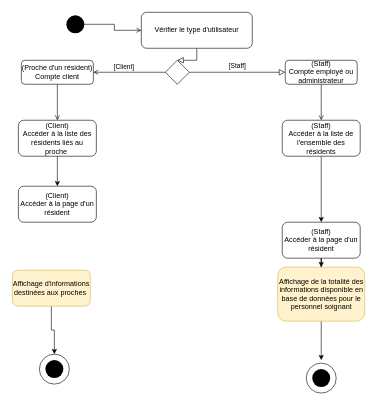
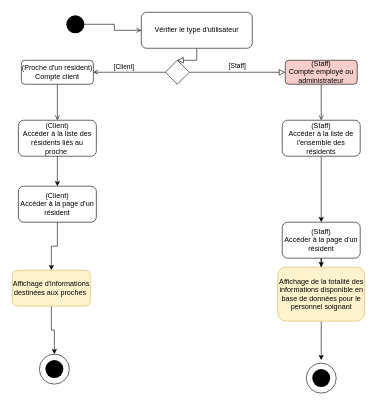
node "(Staff) Compte employé ou administrateur": fillcolor #ffffff -> #f8cecc
edge "(Client) Accéder à la page d'un résident" -> "Affichage d'informations destinées aux proches": added
